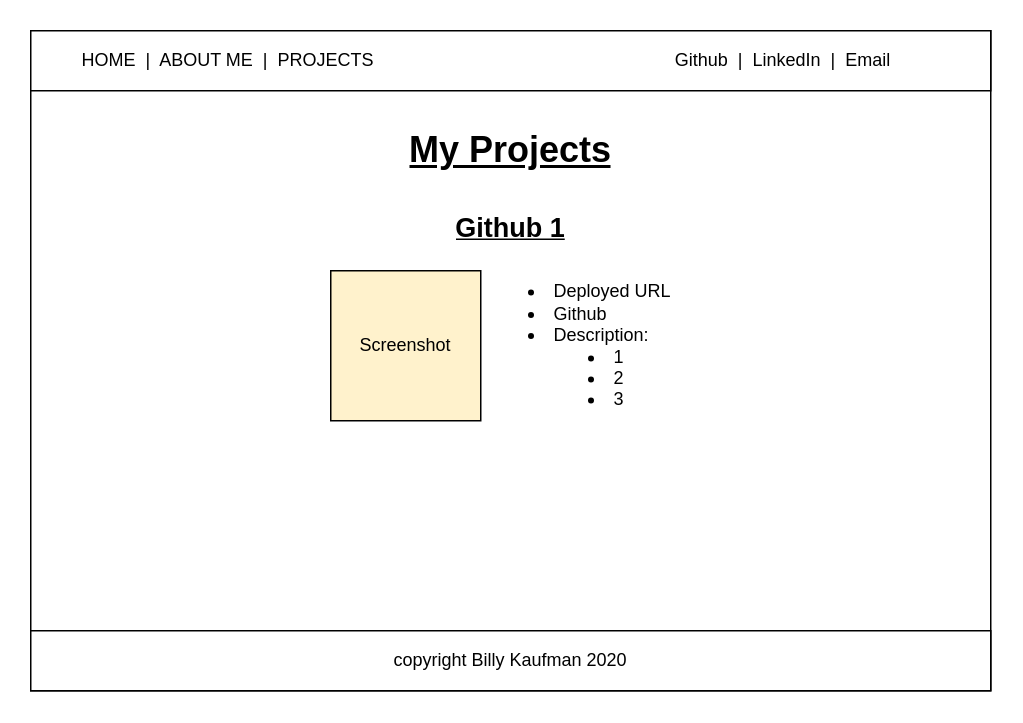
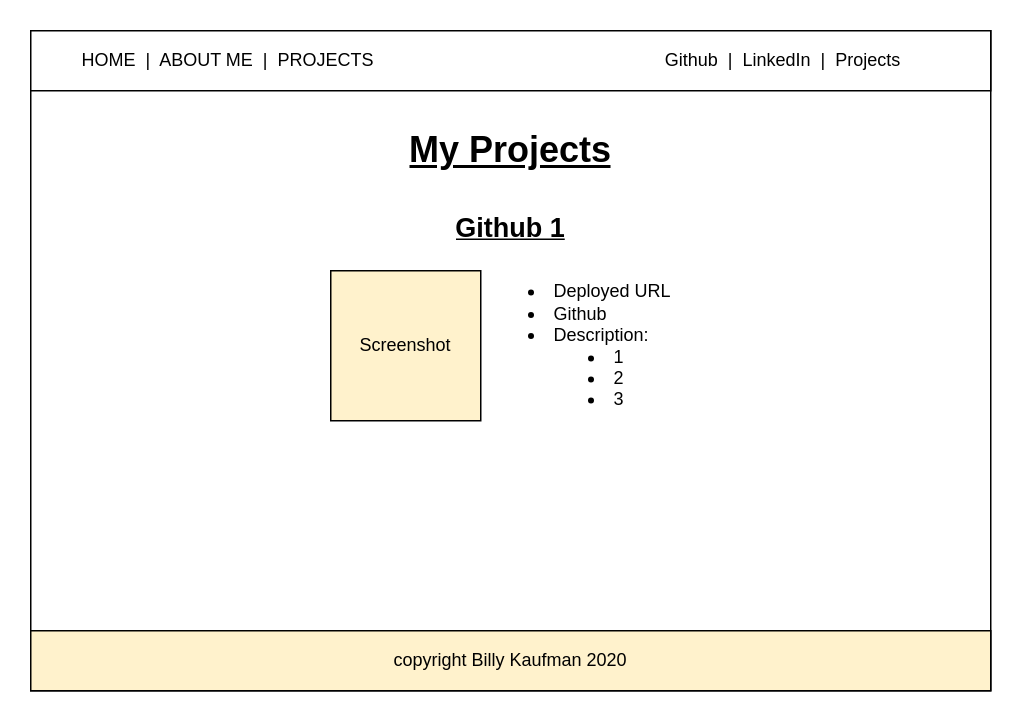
node "Github | LinkedIn | Email": label "Github | LinkedIn | Email" -> "Github | LinkedIn | Projects"
node "copyright Billy Kaufman 2020": fillcolor #ffffff -> #fff2cc
